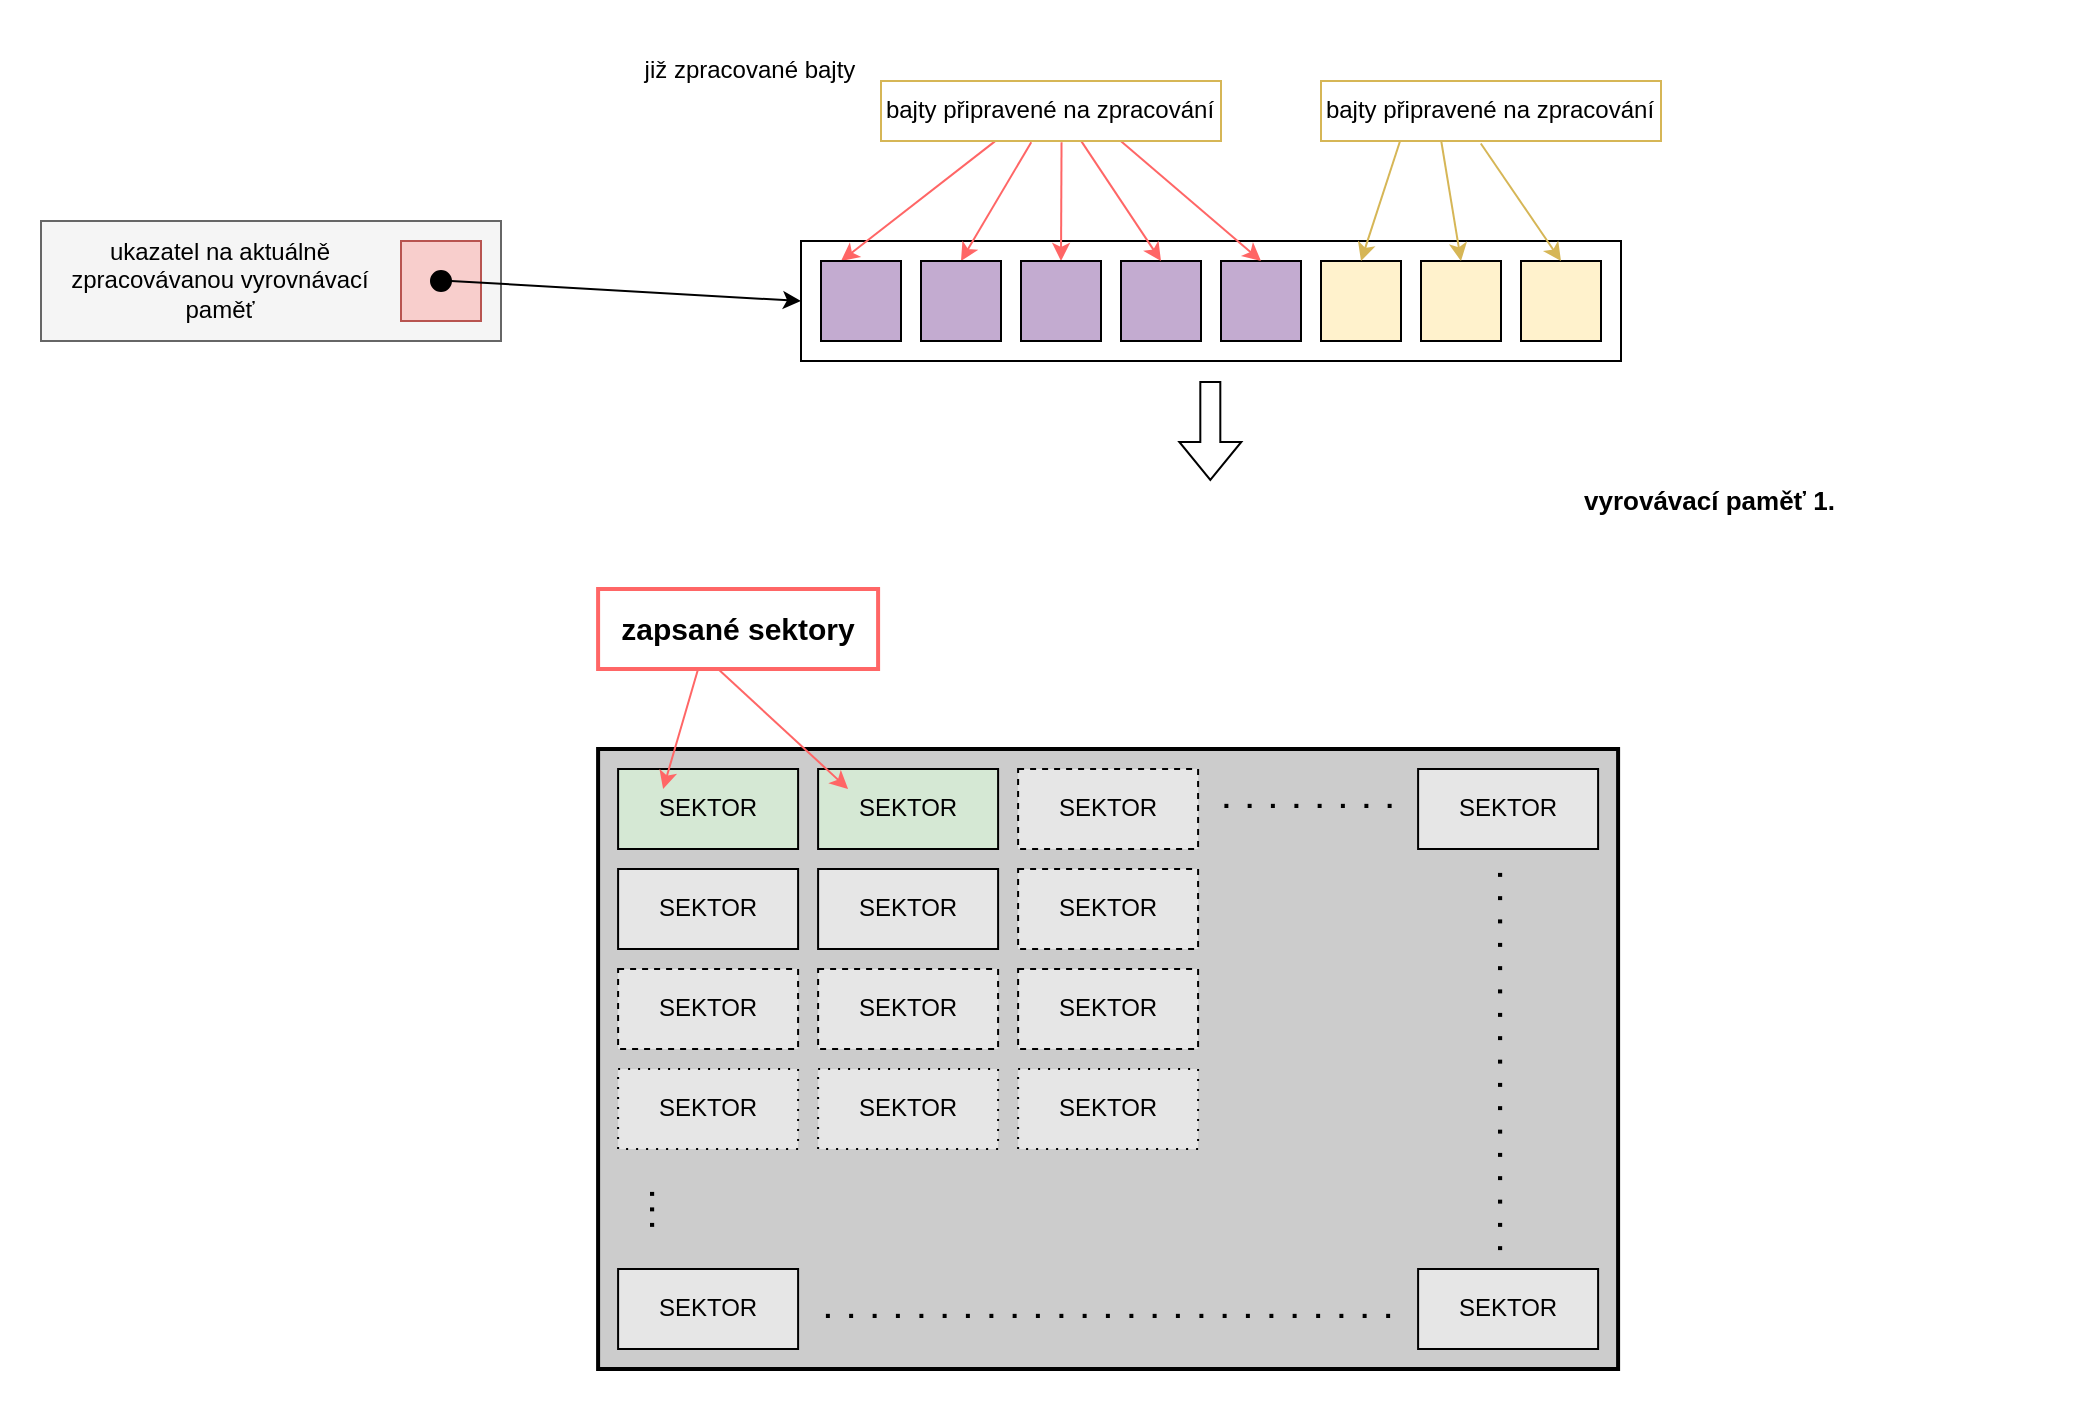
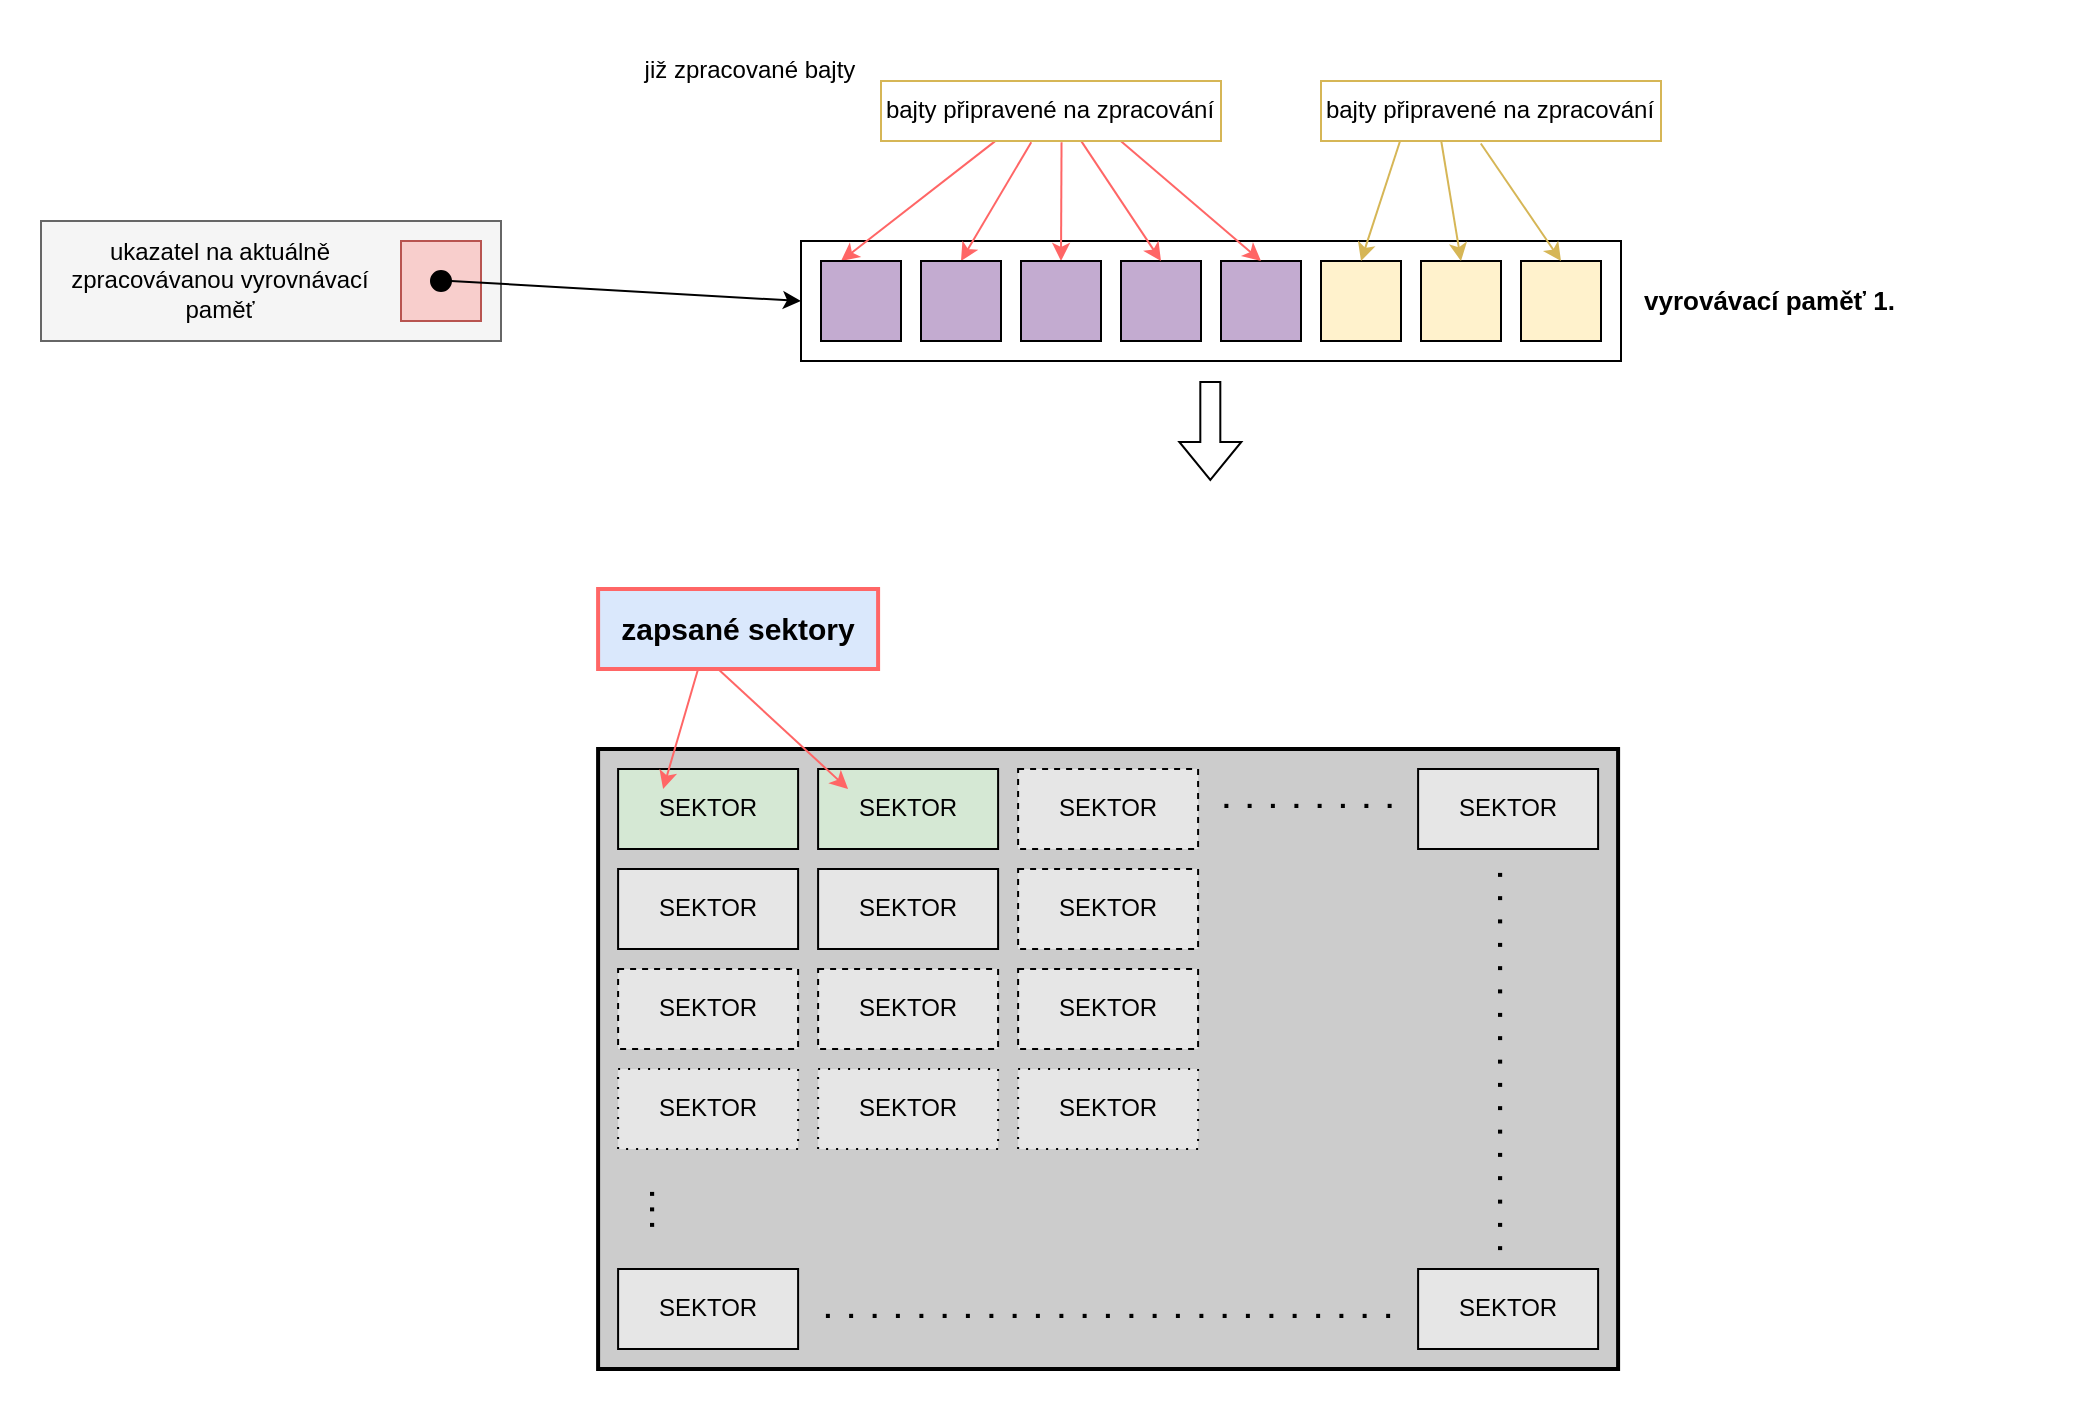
node "vyrovávací paměť 1.": moved (1781, 501) -> (1841, 301)
node "zapsané sektory": fillcolor #ffffff -> #dae8fc
